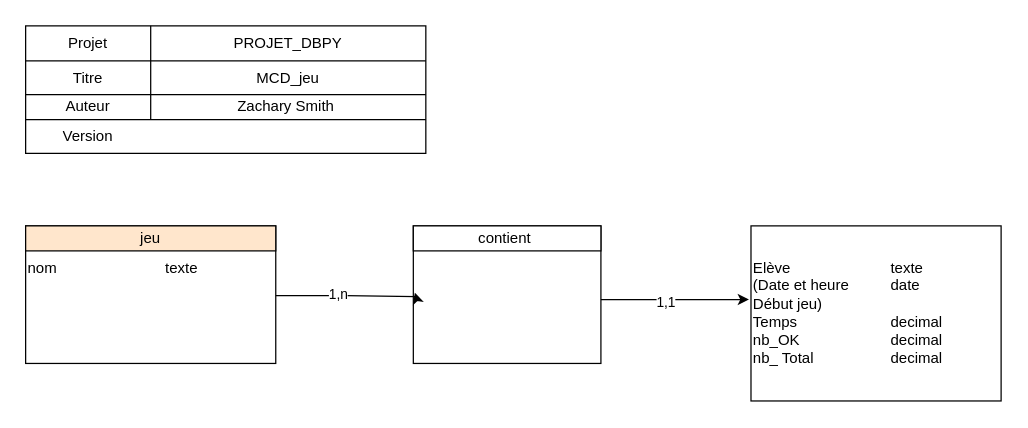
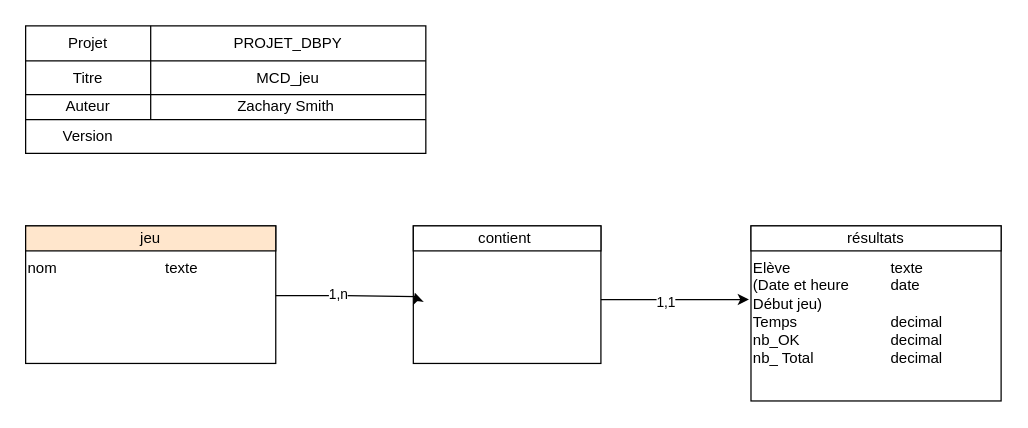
node "résultats": added
